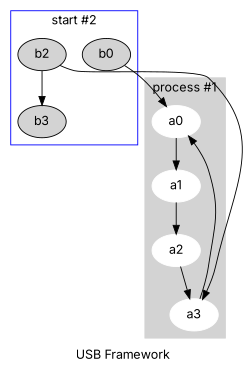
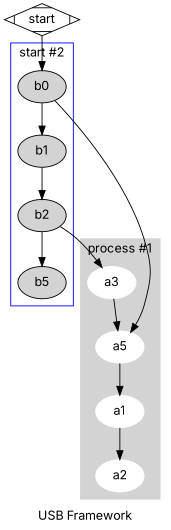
node "start": added
node "b3": label "b3" -> "b5"
node "a0": label "a0" -> "a5"
node "b1": added
edge "a2" -> "a3": removed
